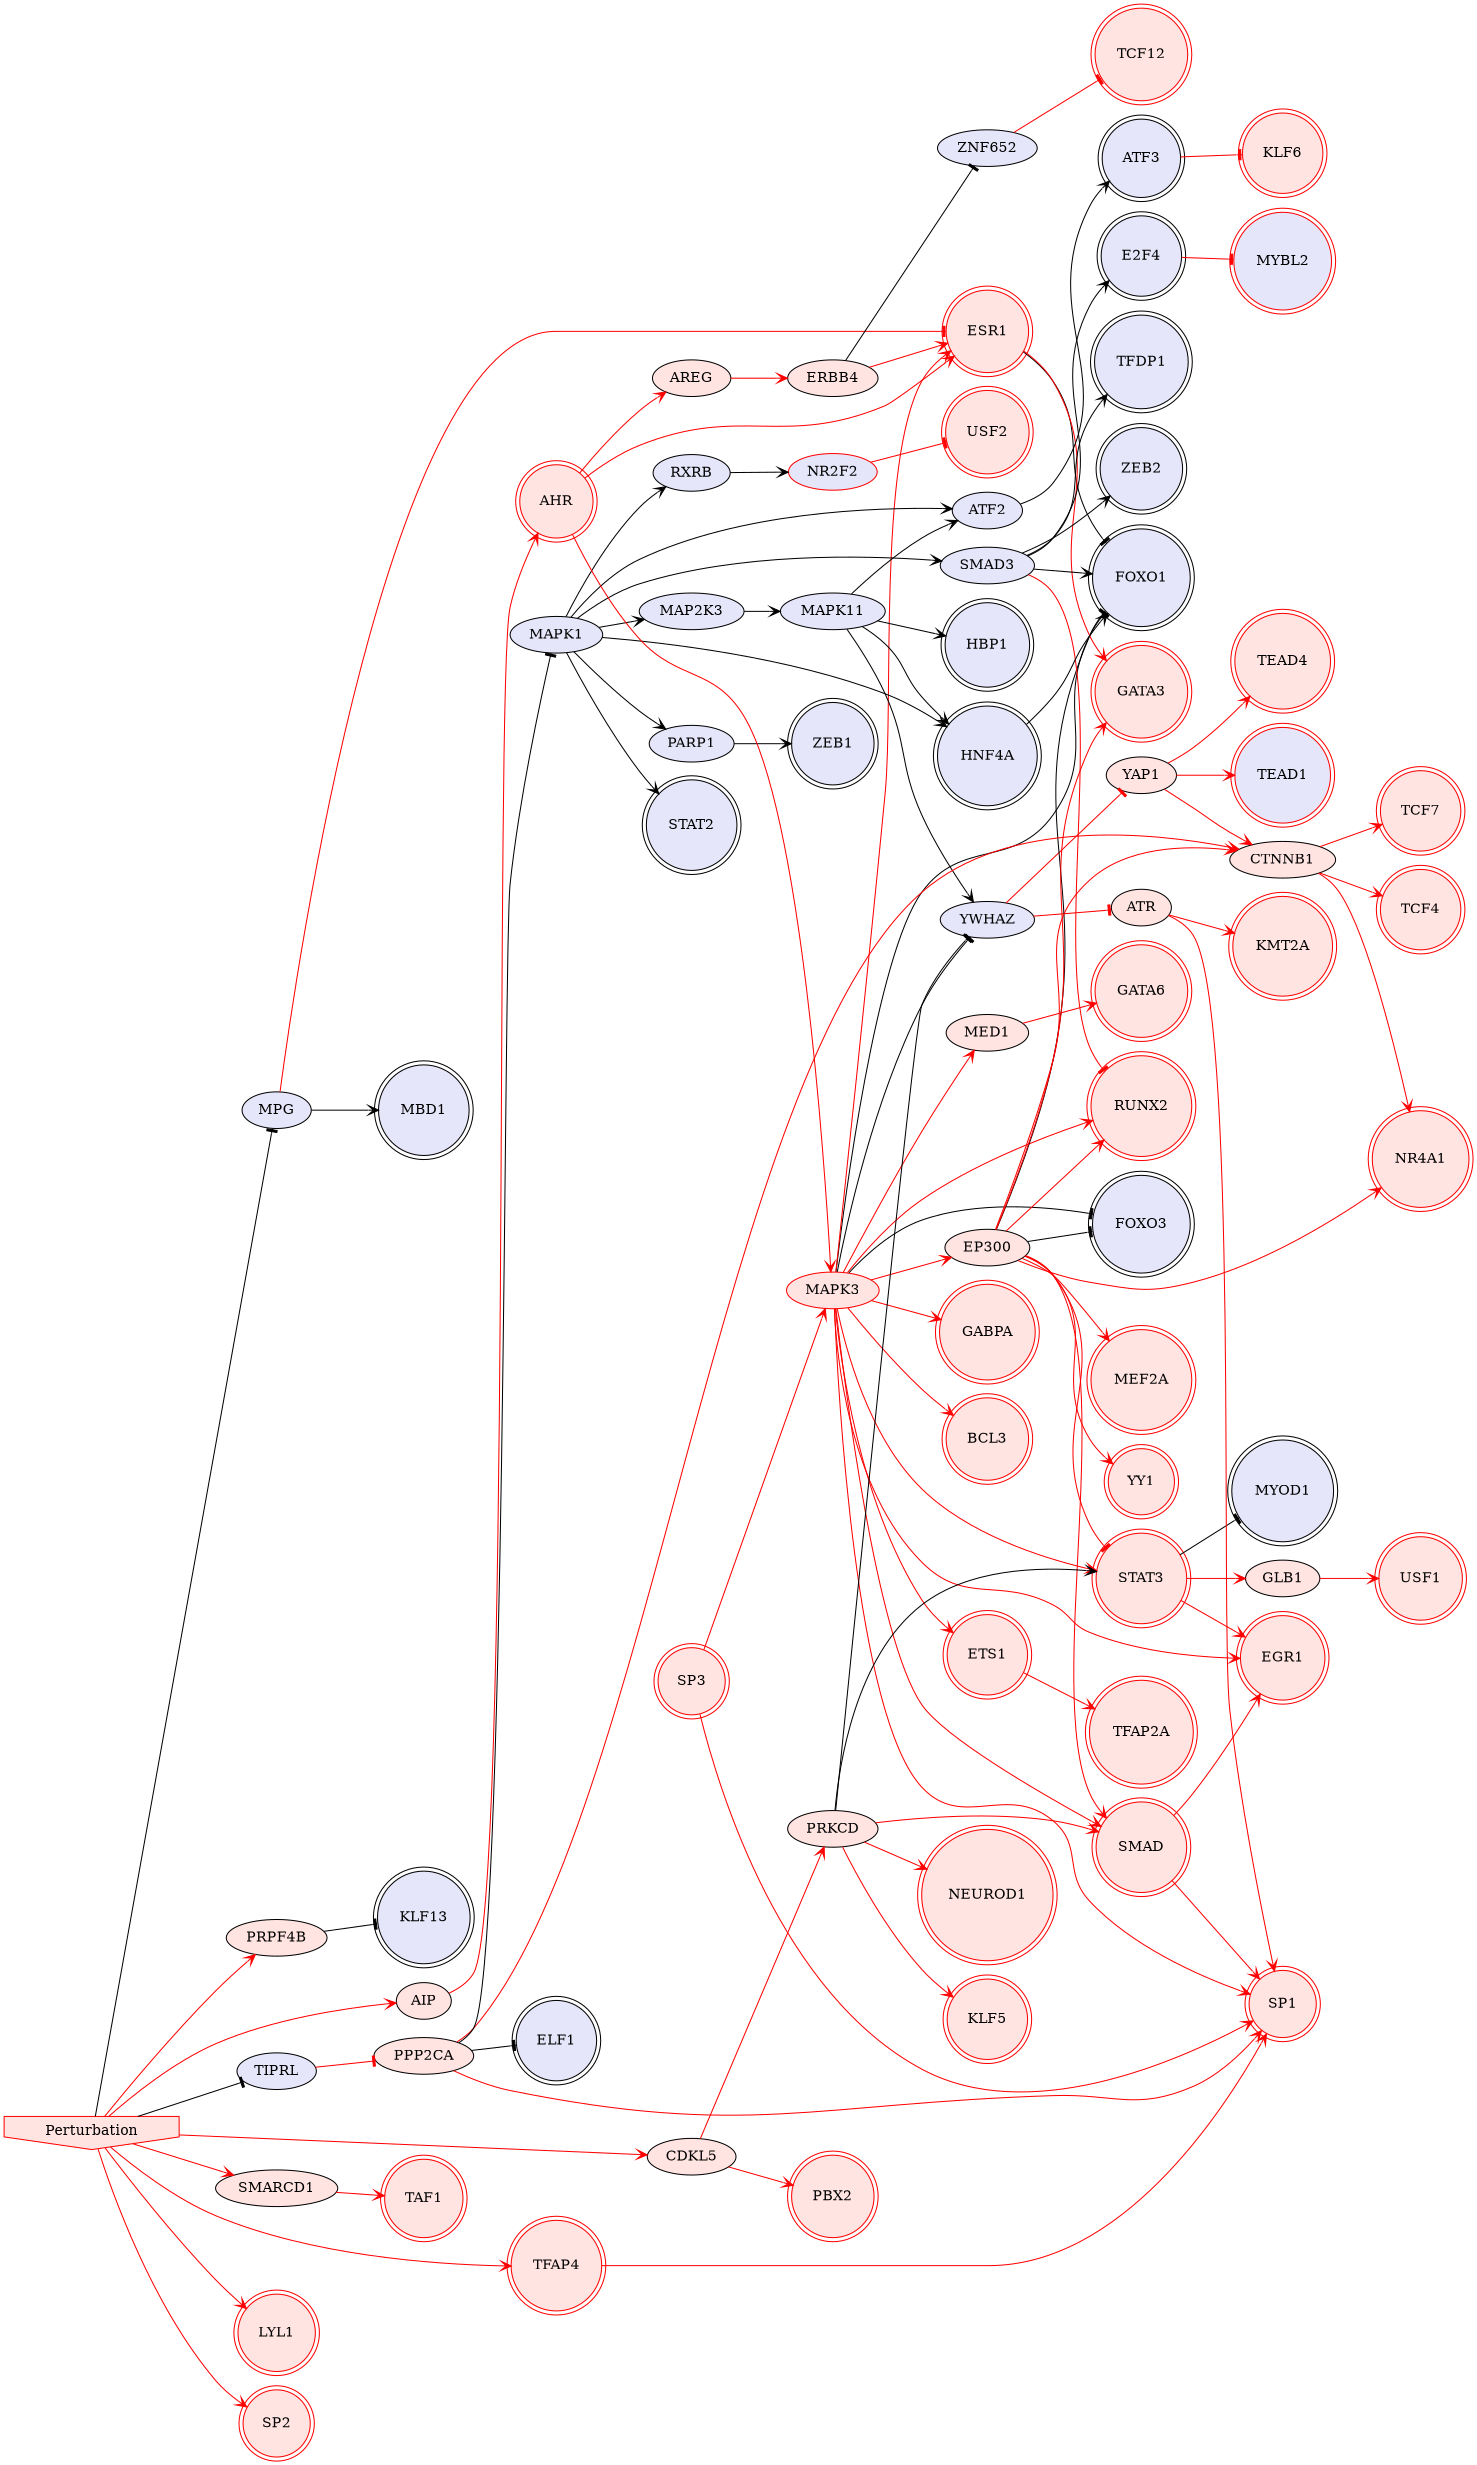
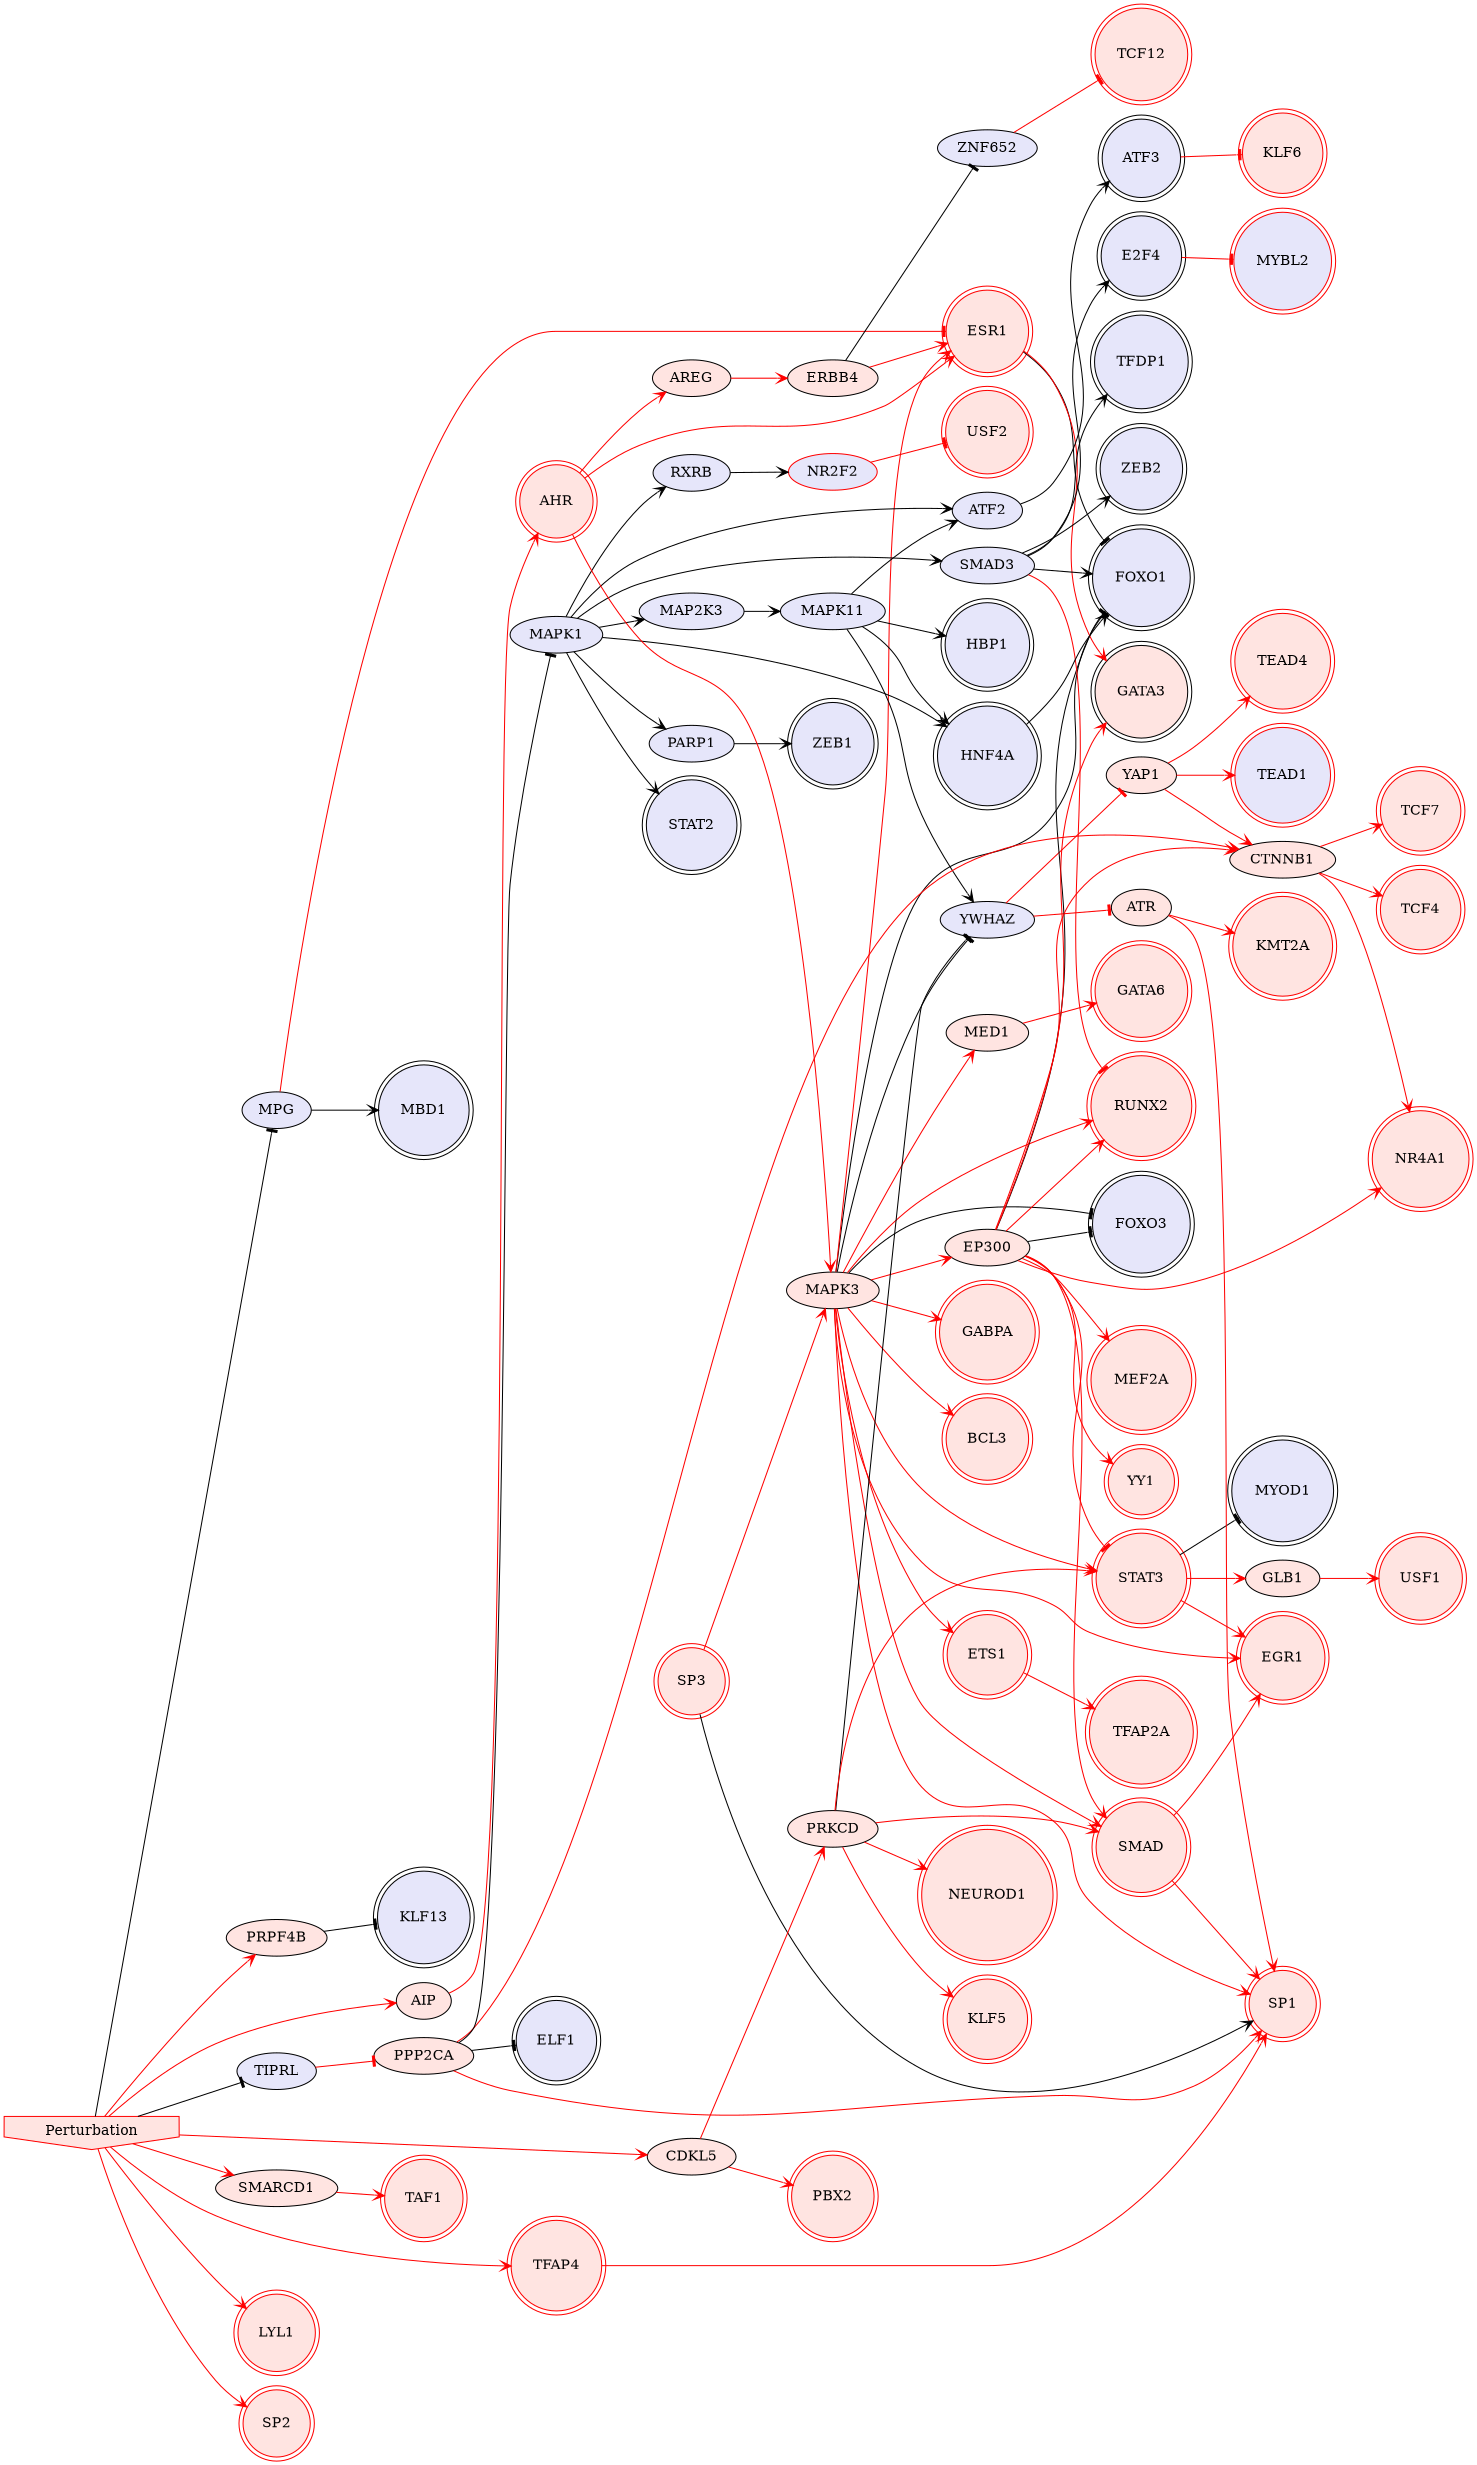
node "GATA3": color red -> black
node "MAPK3": color red -> black
edge "PRKCD" -> "STAT3": color black -> red
edge "SP3" -> "SP1": color red -> black
